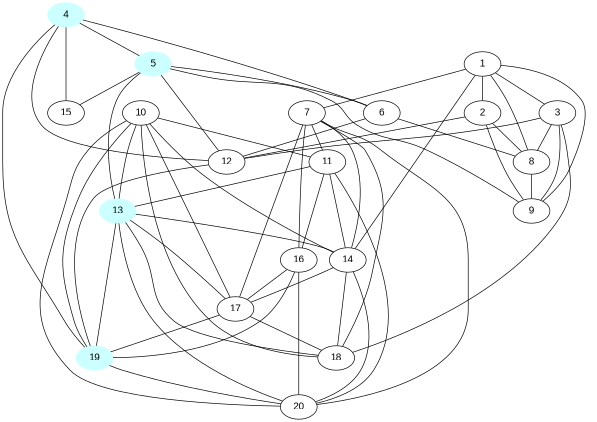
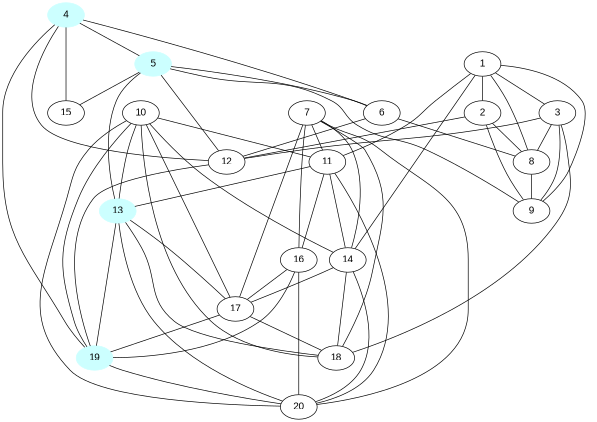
edge "1" -- "7": now "1" -- "11"
edge "13" -- "14": removed
